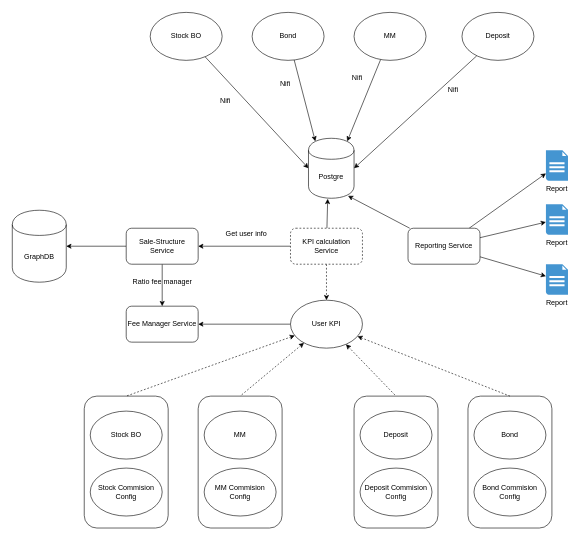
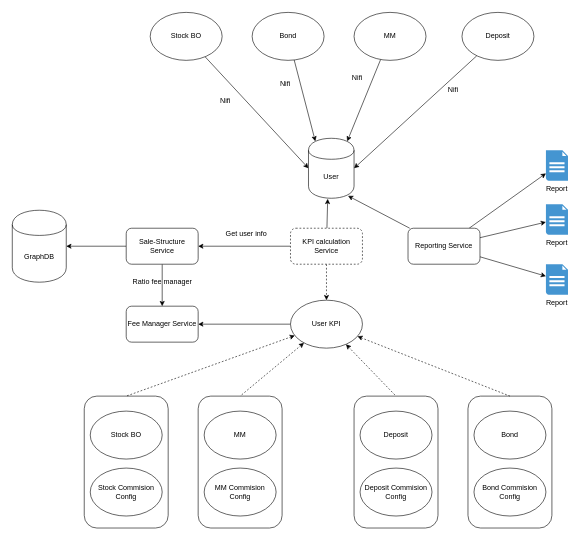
node "Postgre": label "Postgre" -> "User"
